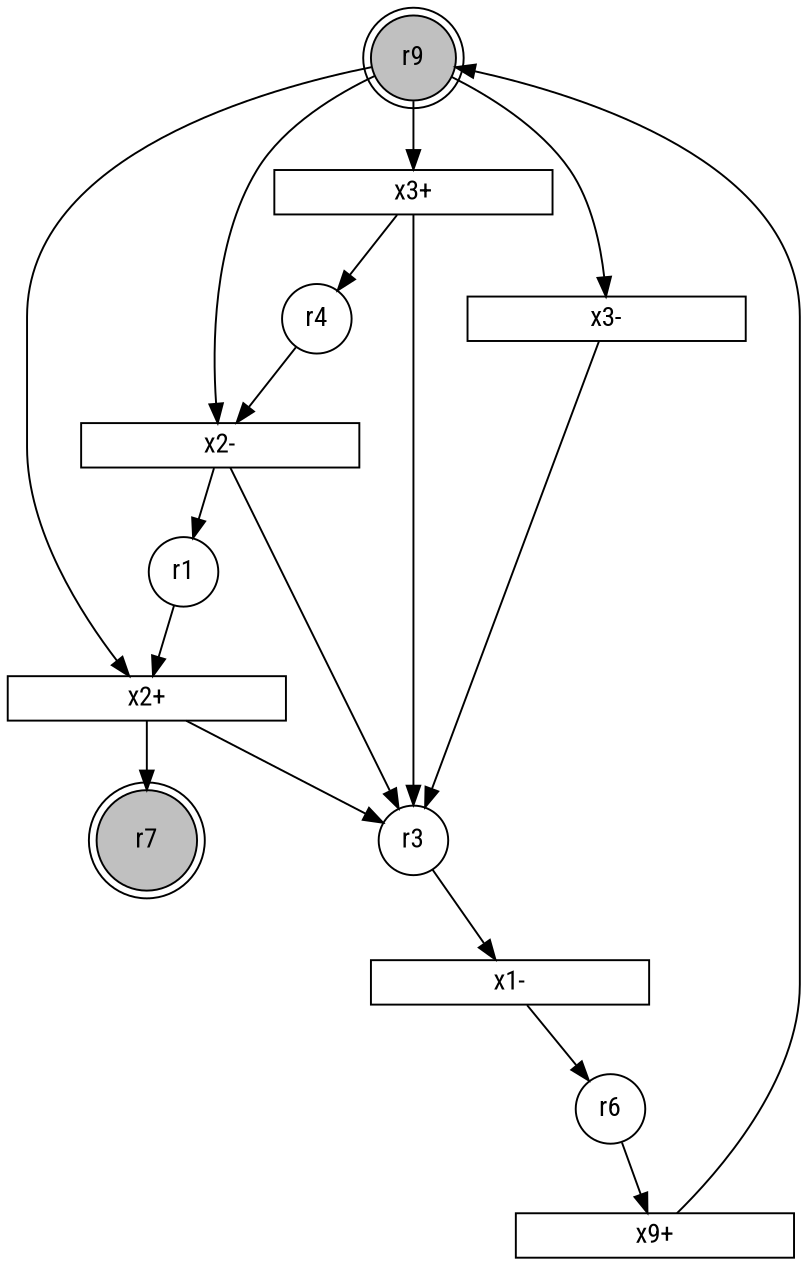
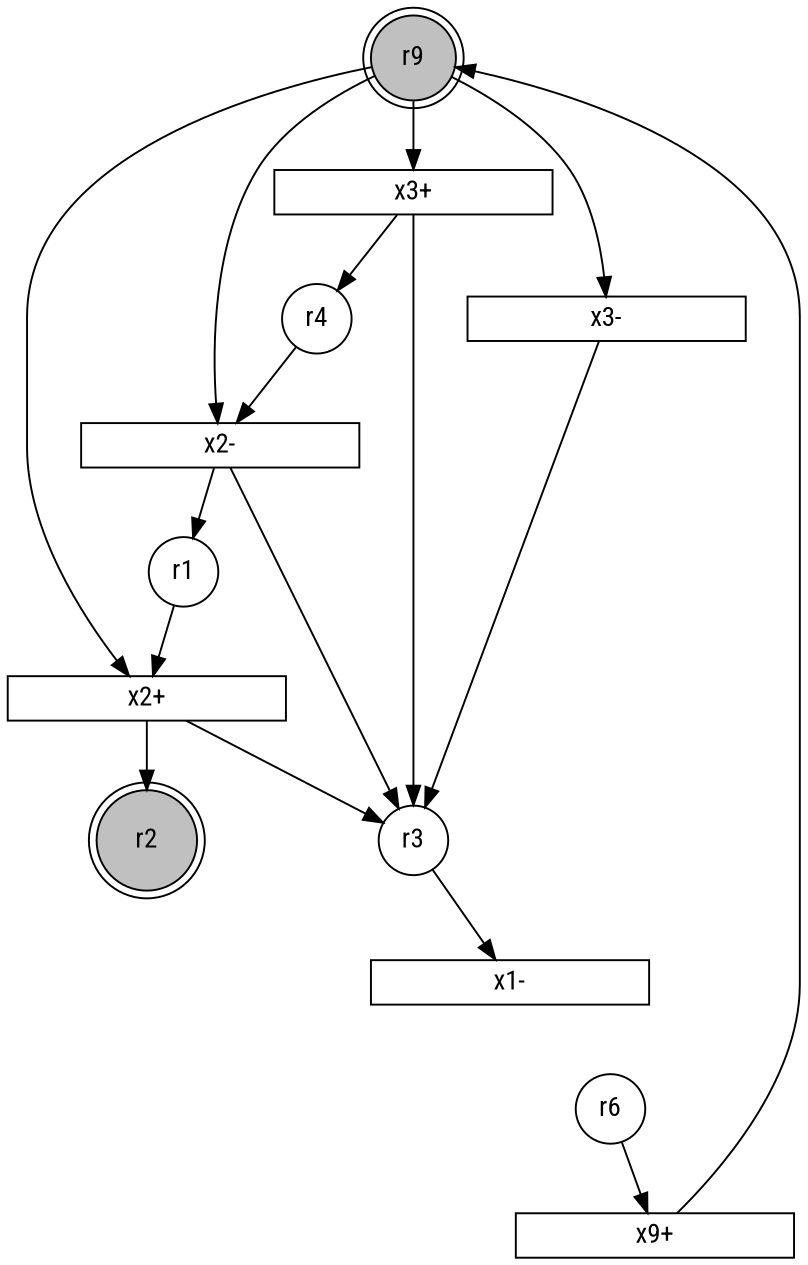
node "r7": label "r7" -> "r2"
edge "x1-" -> "r6": removed
